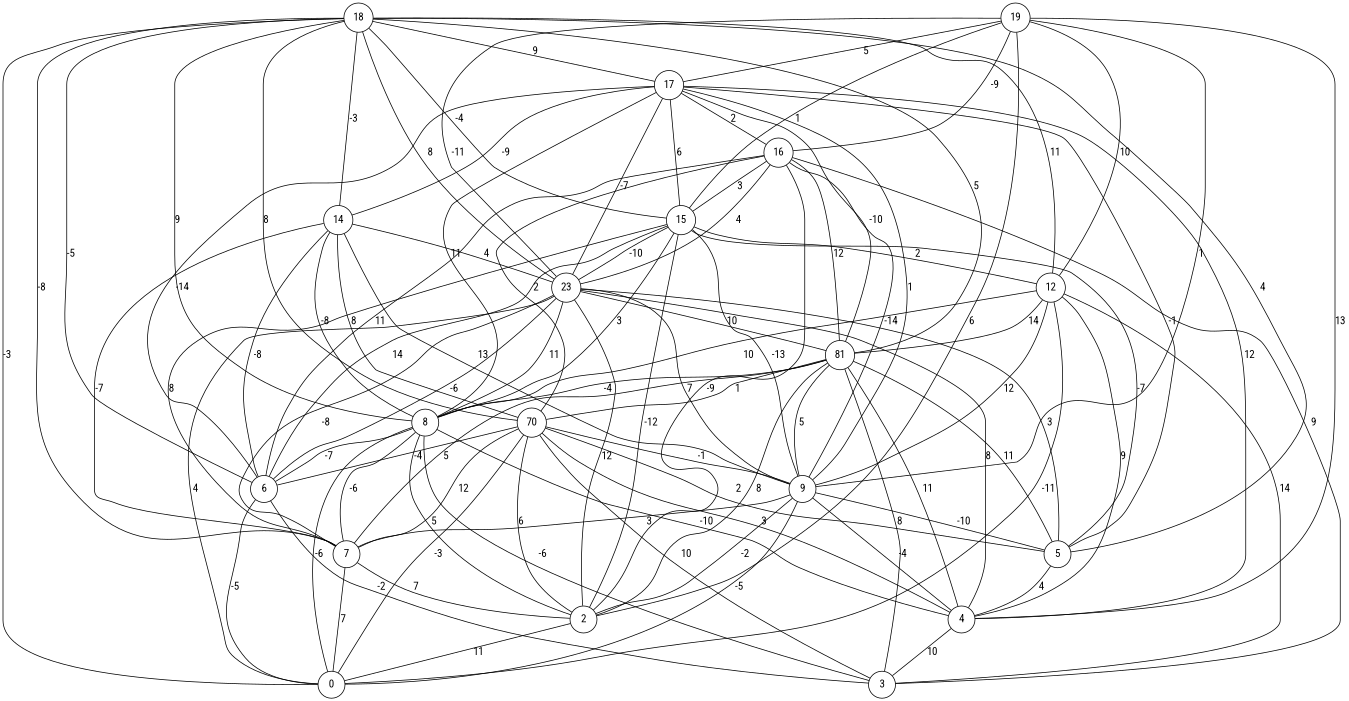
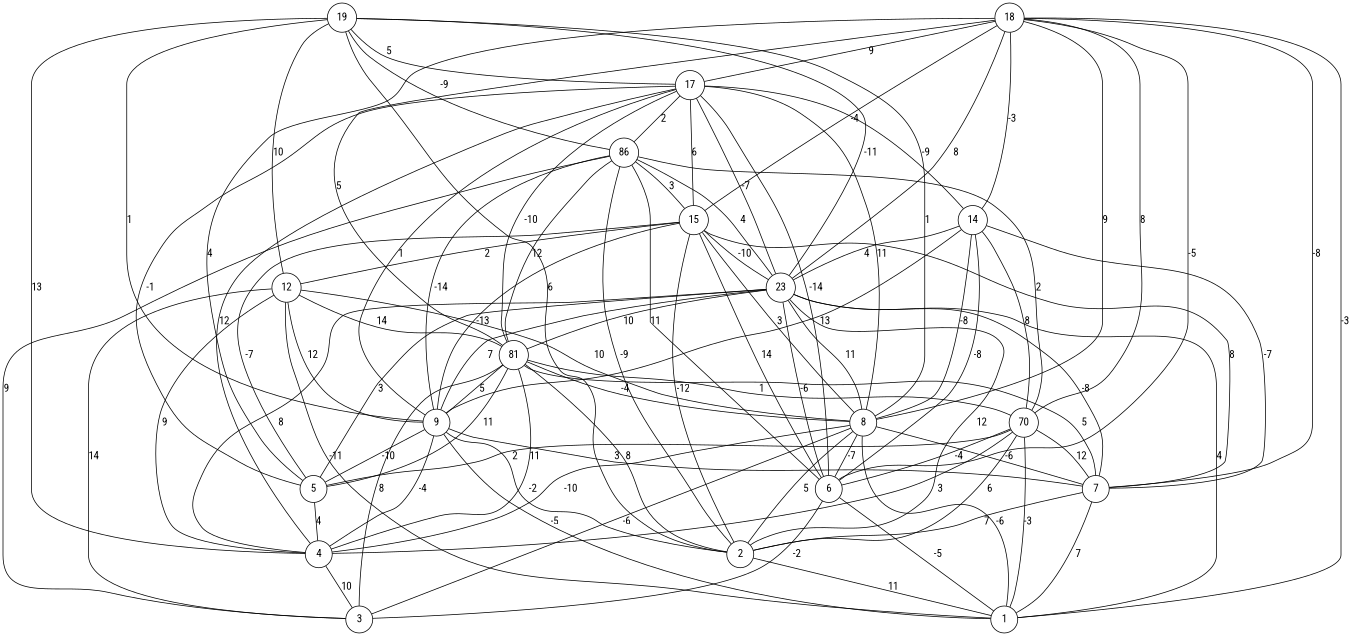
edge "18" -- "12": removed, label "11"
edge "19" -- "15": now "19" -- "8"
node "16": label "16" -> "86"
edge "70" -- "9": removed, label "-1"
edge "70" -- "3": removed, label "10"
node "0": label "0" -> "1"
